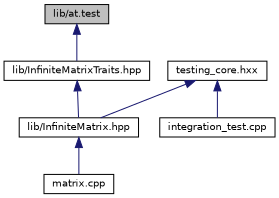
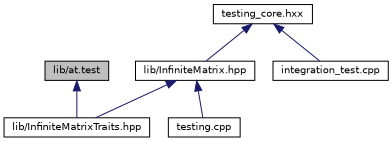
edge "lib/InfiniteMatrix.hpp" -> "lib/InfiniteMatrixTraits.hpp": reversed
node "matrix.cpp": label "matrix.cpp" -> "testing.cpp"
